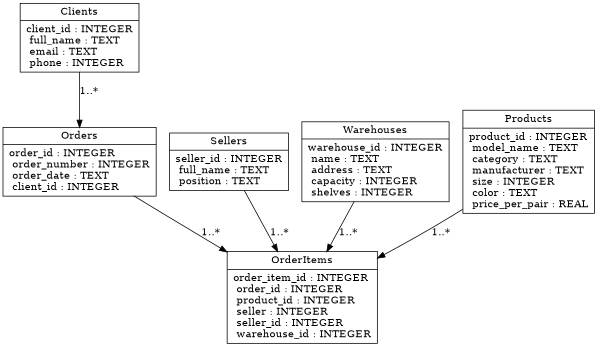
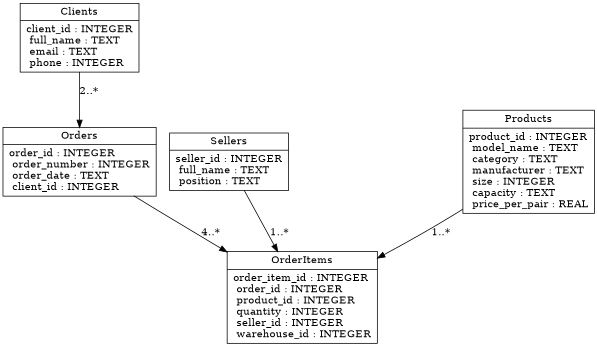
edge "Clients" -> "Orders": label "1..*" -> "2..*"
node "Warehouses": removed
node "Products": text "color : TEXT" -> "capacity : TEXT"
edge "Orders" -> "OrderItems": label "1..*" -> "4..*"
node "OrderItems": text "seller : INTEGER" -> "quantity : INTEGER"
